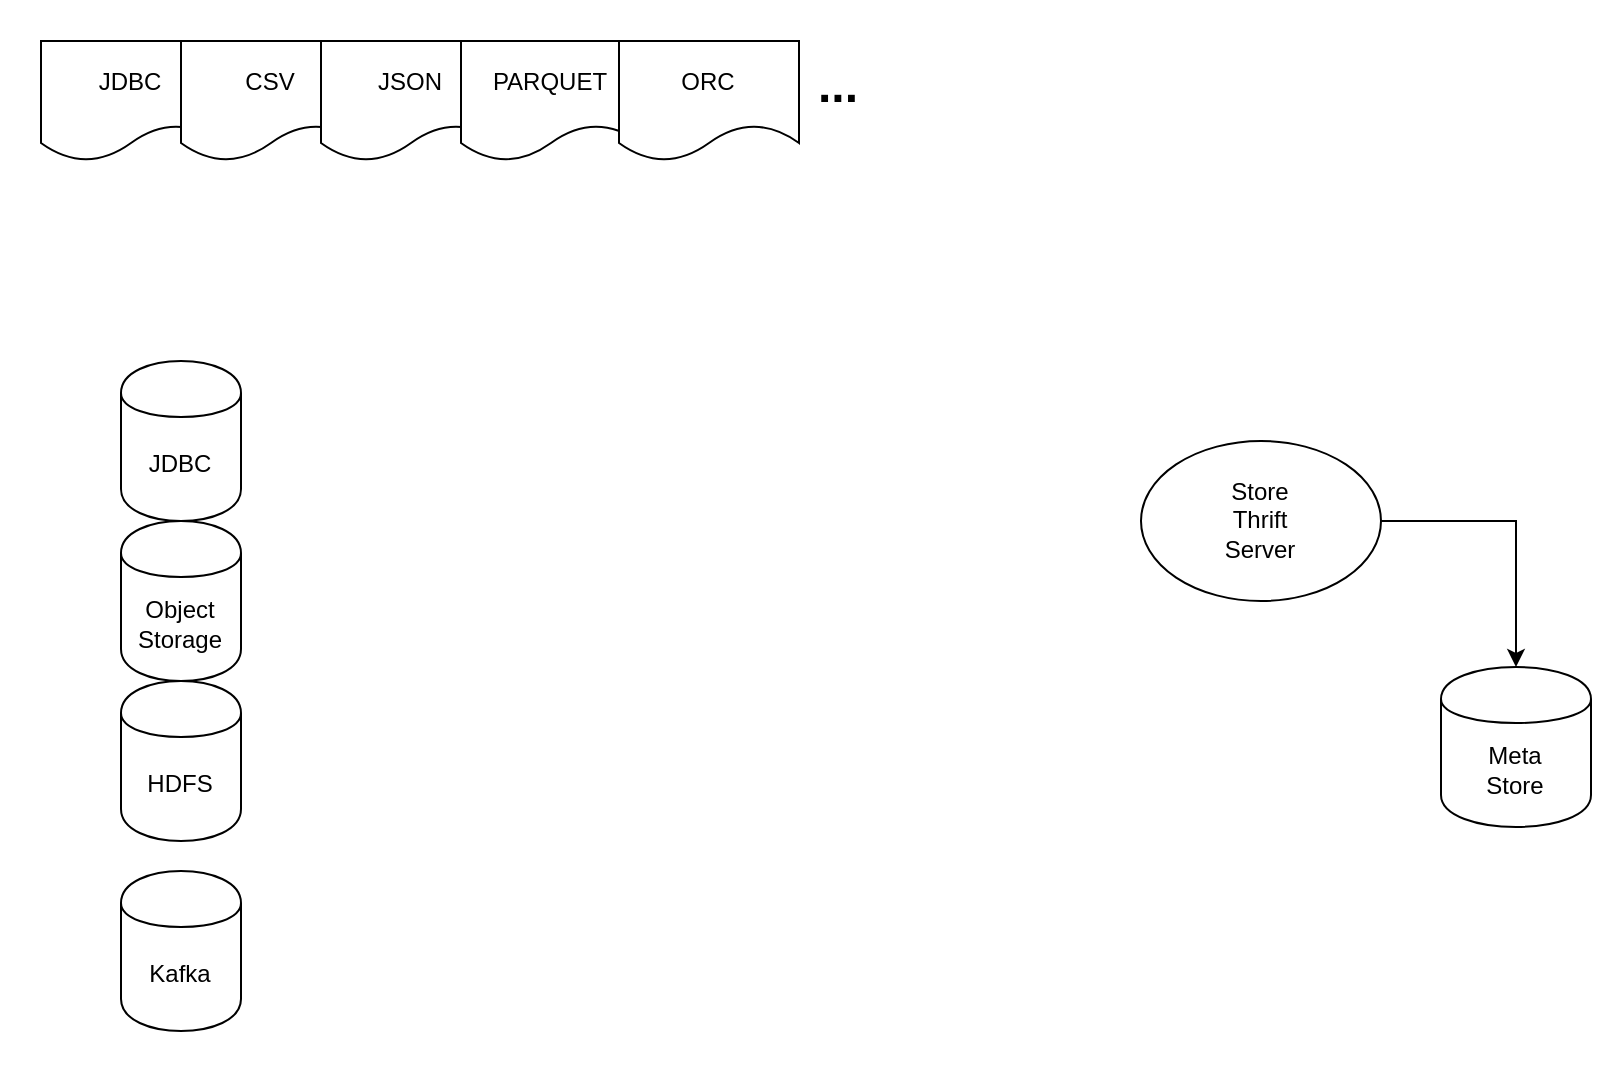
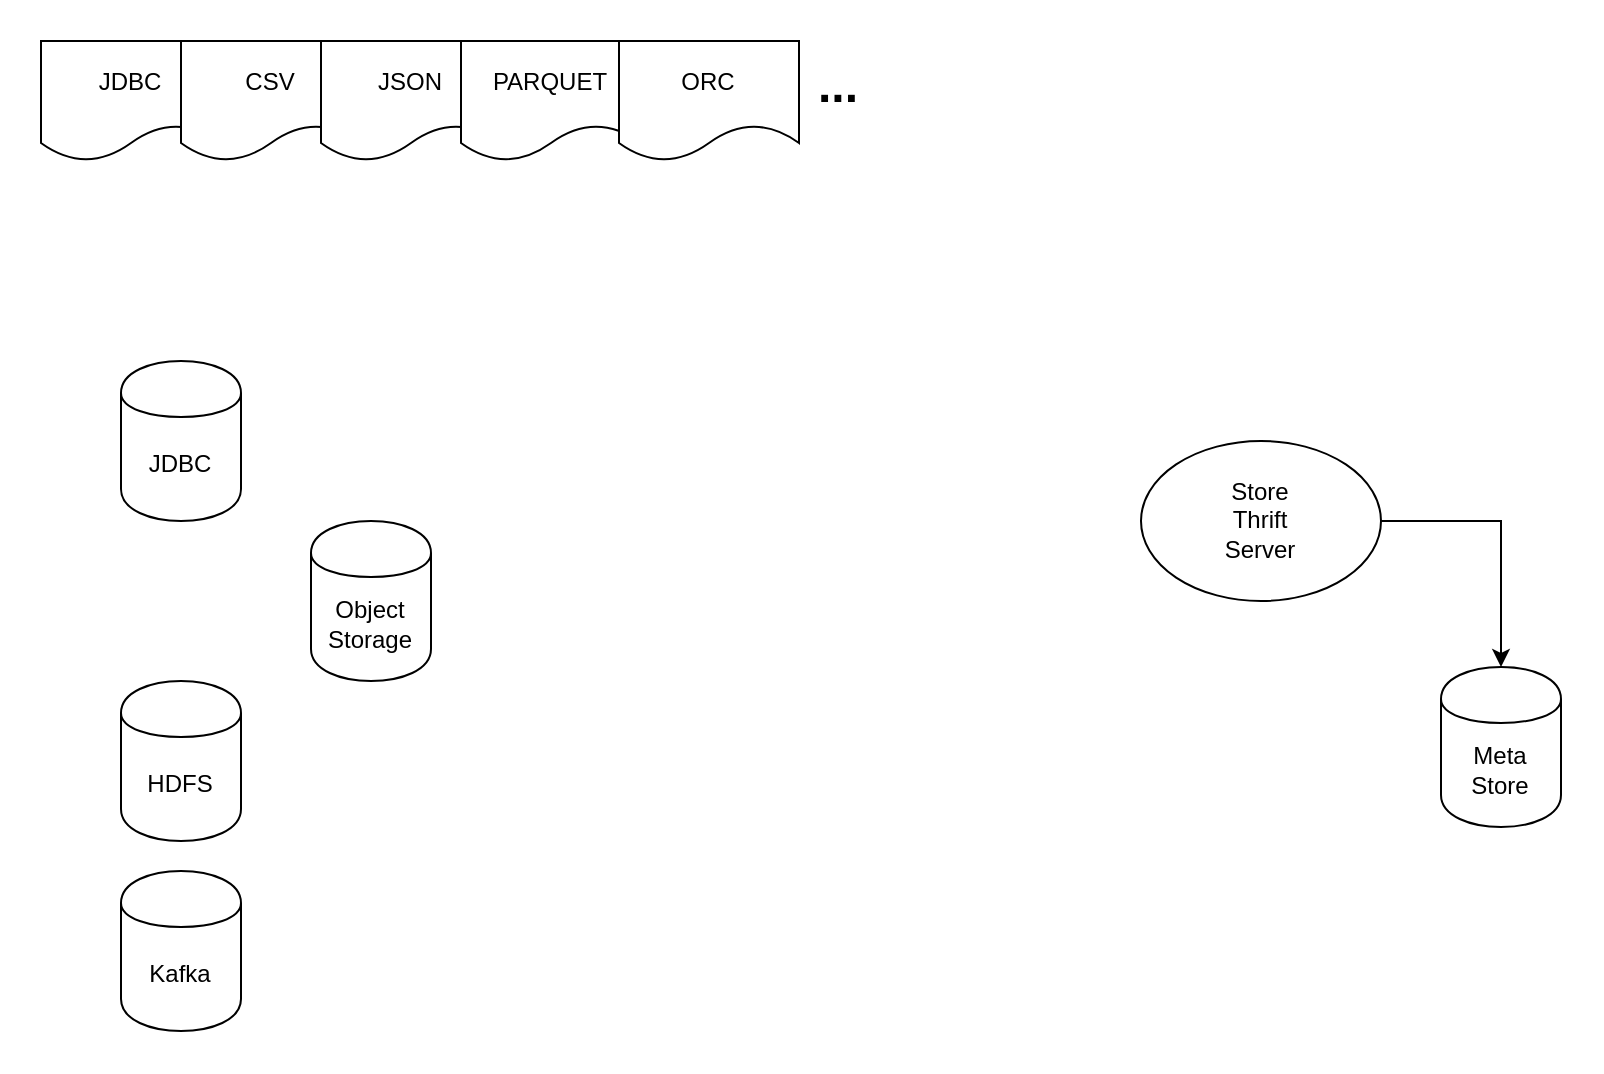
node "Object Storage": moved (181, 601) -> (371, 601)
node "Meta Store": size 150x160 -> 120x160
